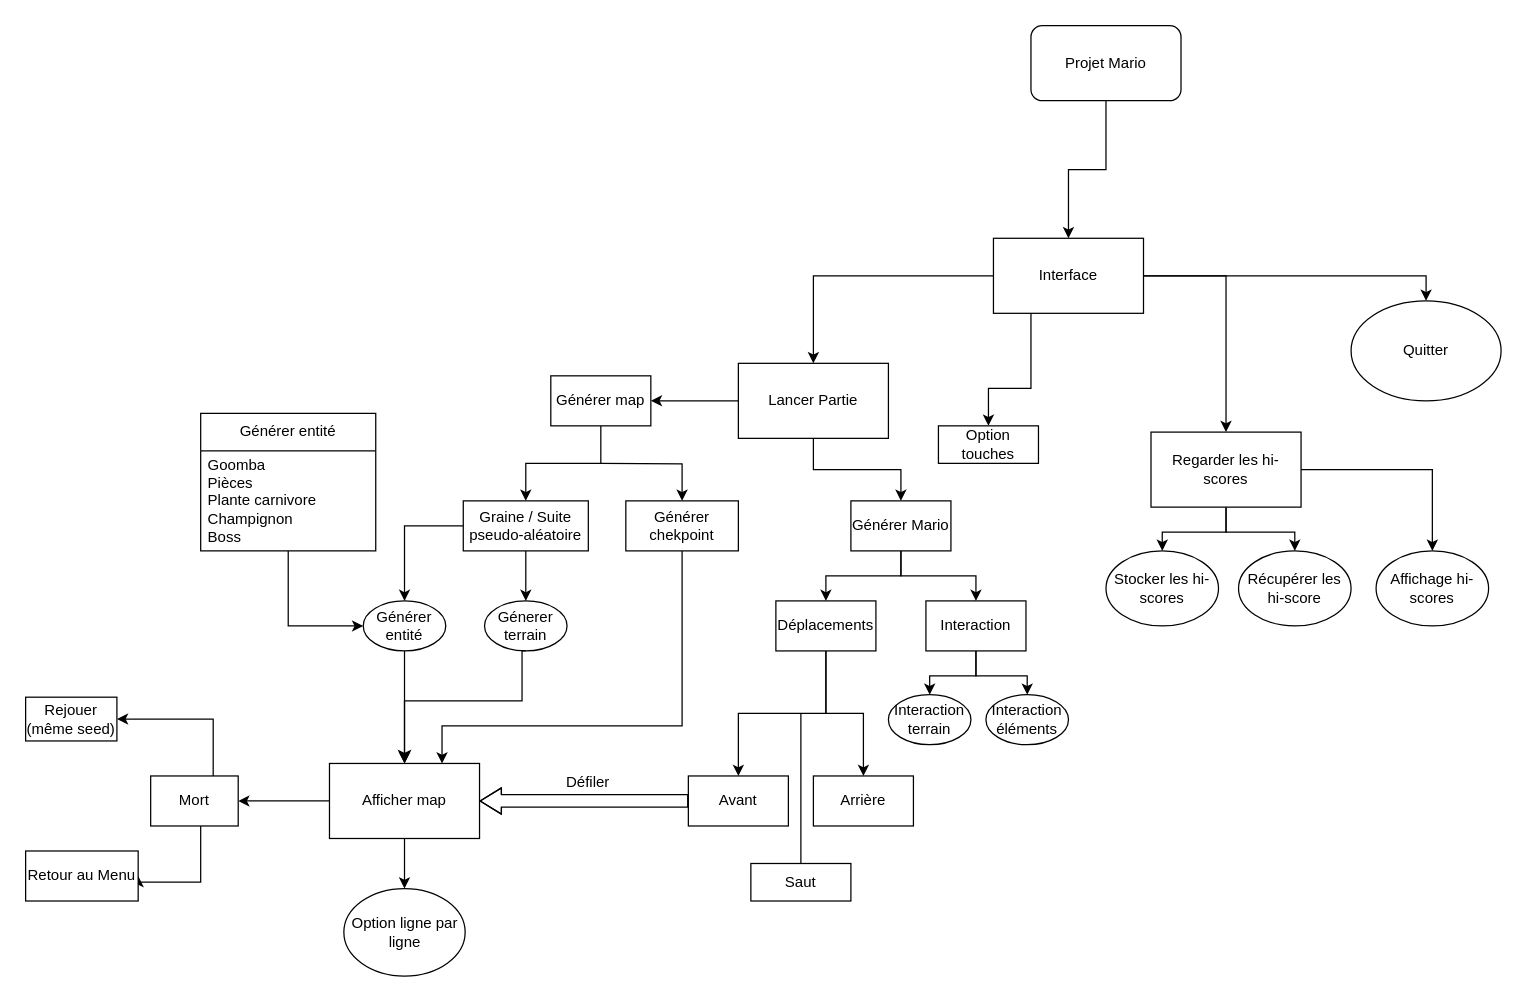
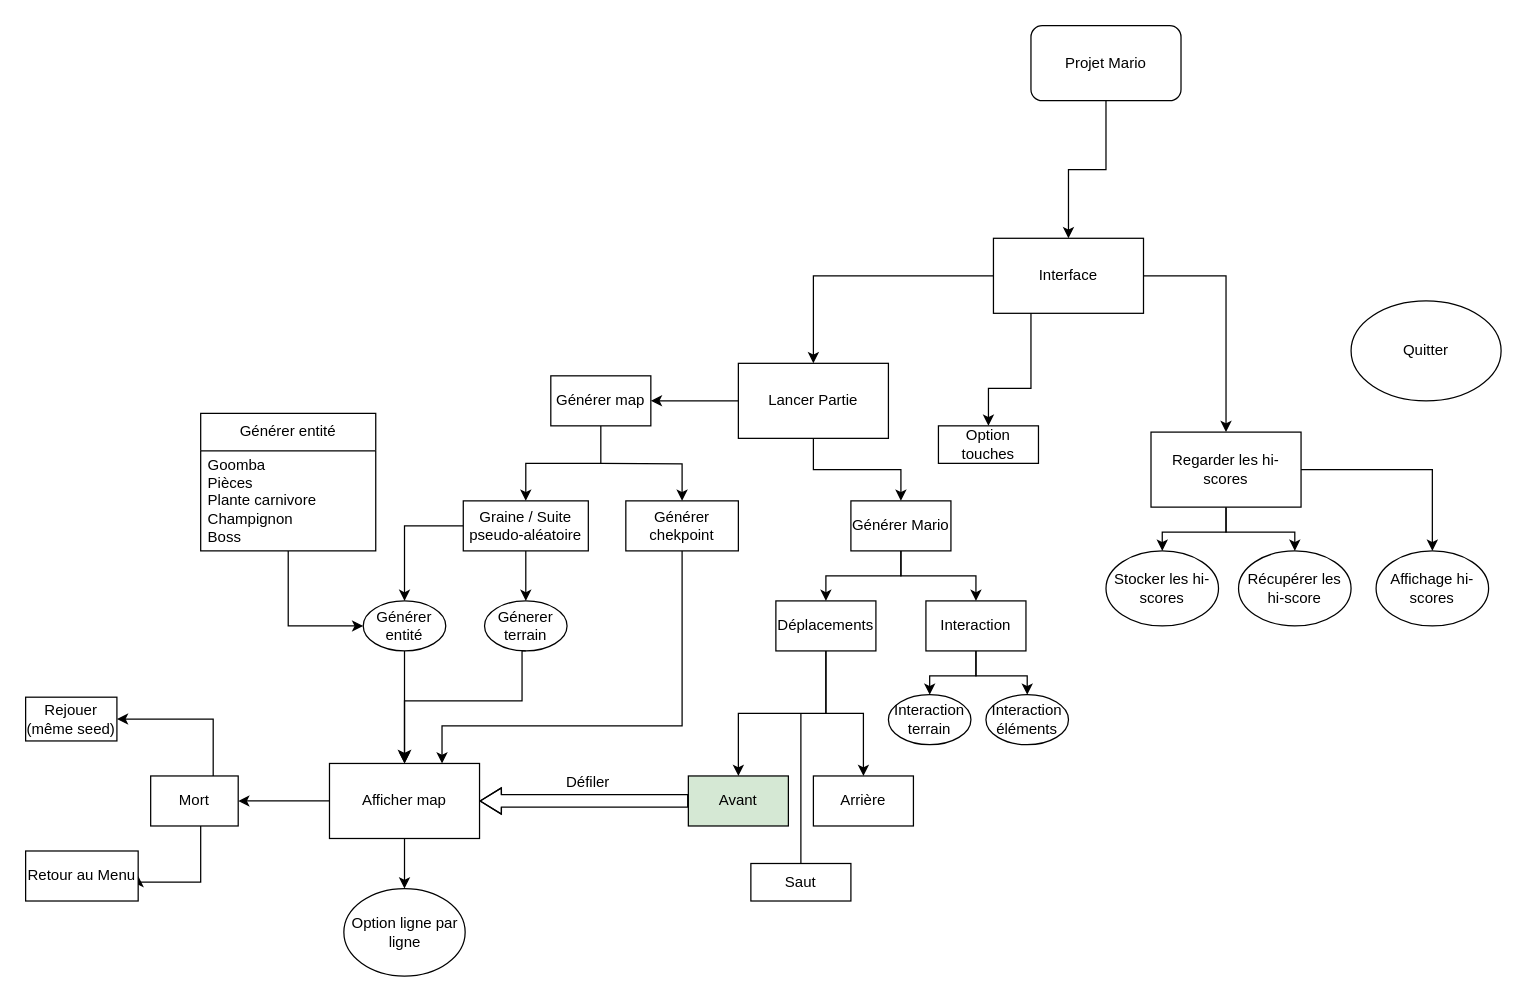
edge "Interface" -> "Quitter": removed
node "Avant": fillcolor #ffffff -> #d5e8d4
